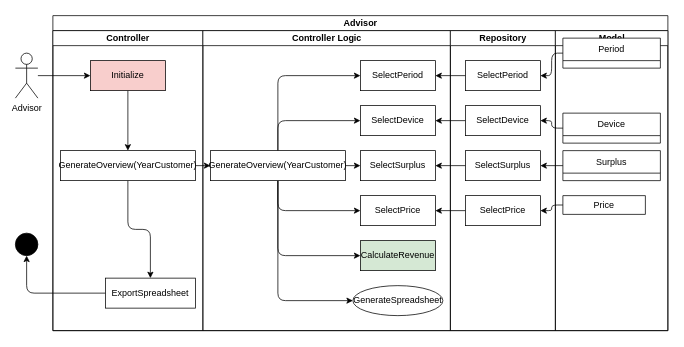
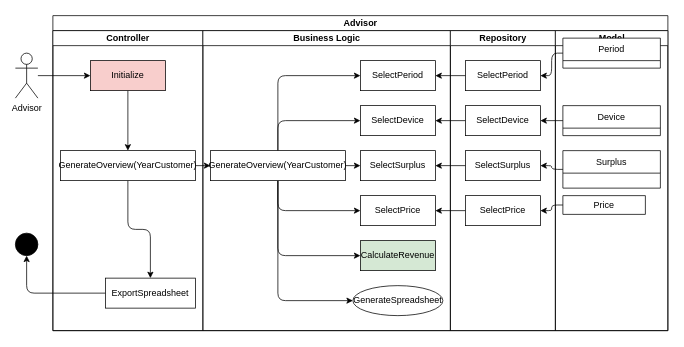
node "Controller Logic": label "Controller Logic" -> "Business Logic"
node "Device": moved (612, 128) -> (612, 120)
node "Surplus": size 98x30 -> 98x38
